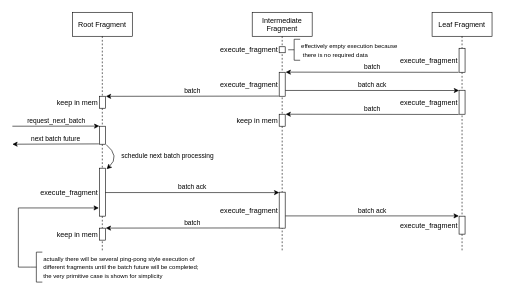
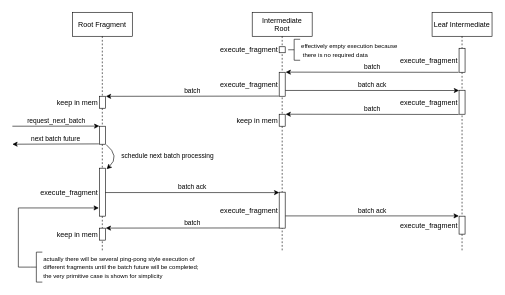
node "Intermediate Fragment": label "Intermediate Fragment" -> "Intermediate Root"
node "Leaf Fragment": label "Leaf Fragment" -> "Leaf Intermediate"
